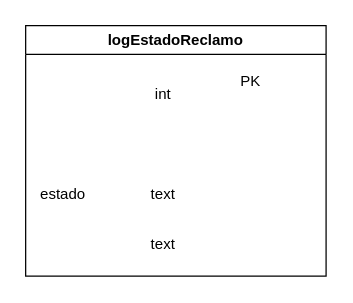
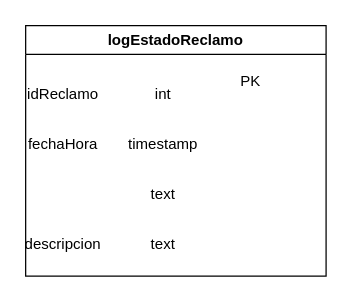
node "idReclamo": added
node "fechaHora": added
node "timestamp": added
node "estado": removed
node "descripcion": added
